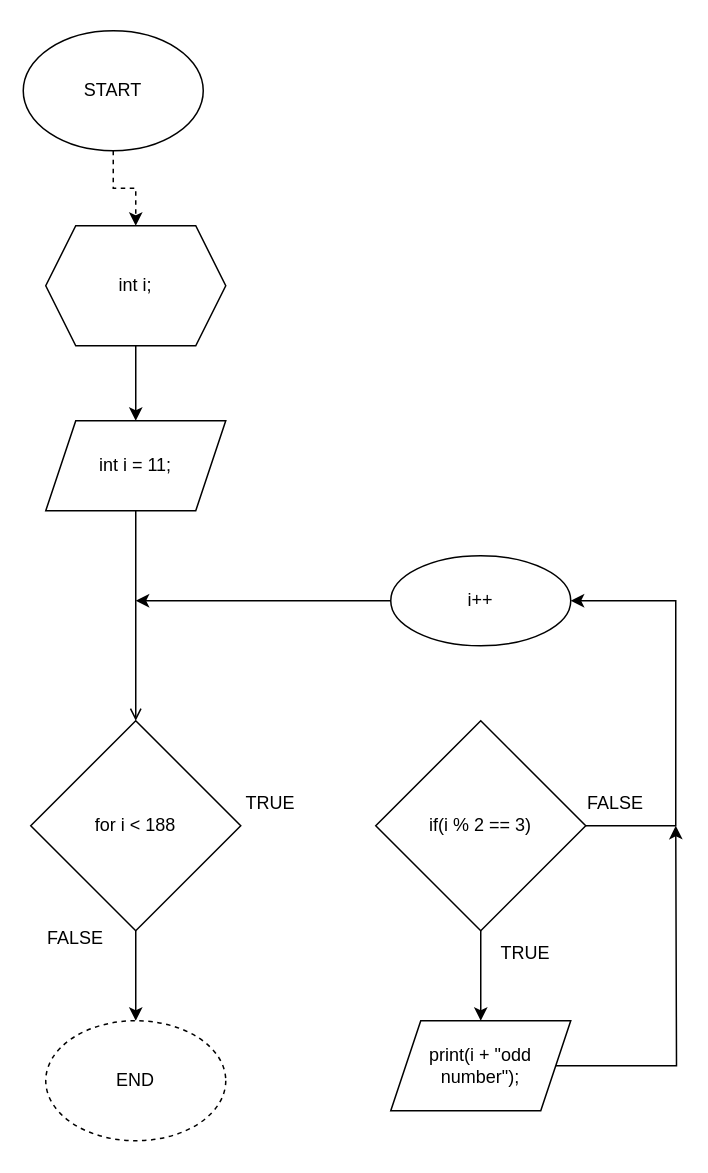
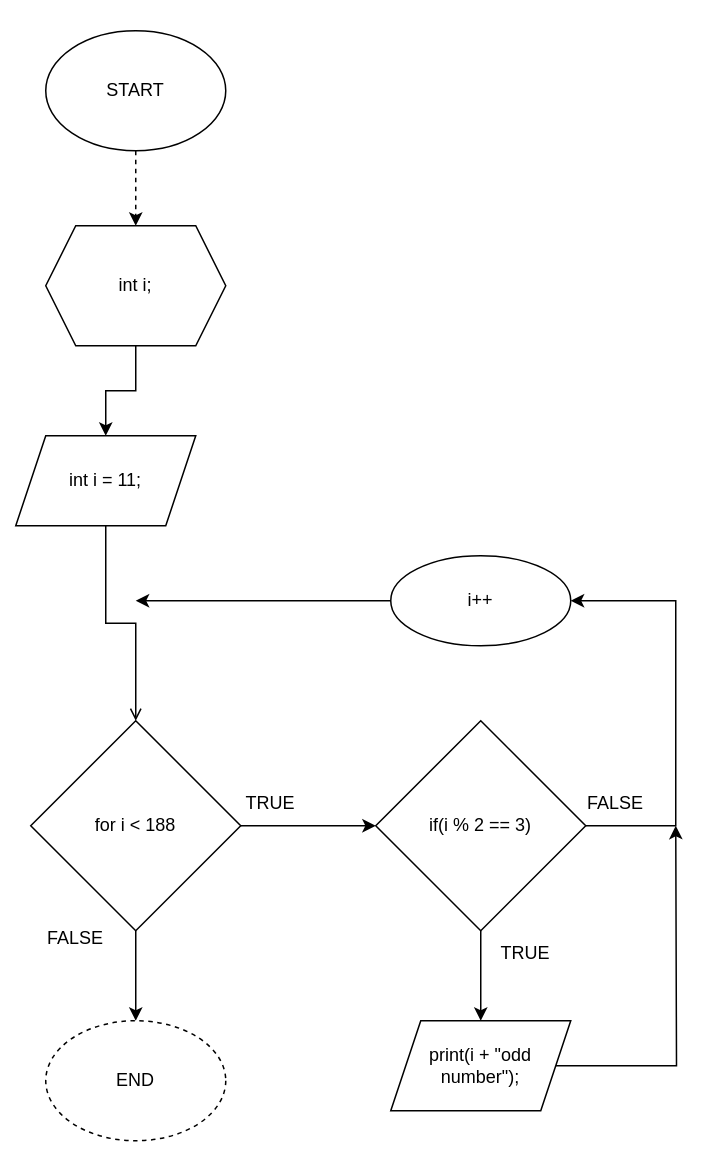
node "START": moved (113, 91) -> (136, 91)
node "int i = 11;": moved (136, 466) -> (106, 481)
edge "for i < 188" -> "if(i % 2 == 3)": added
